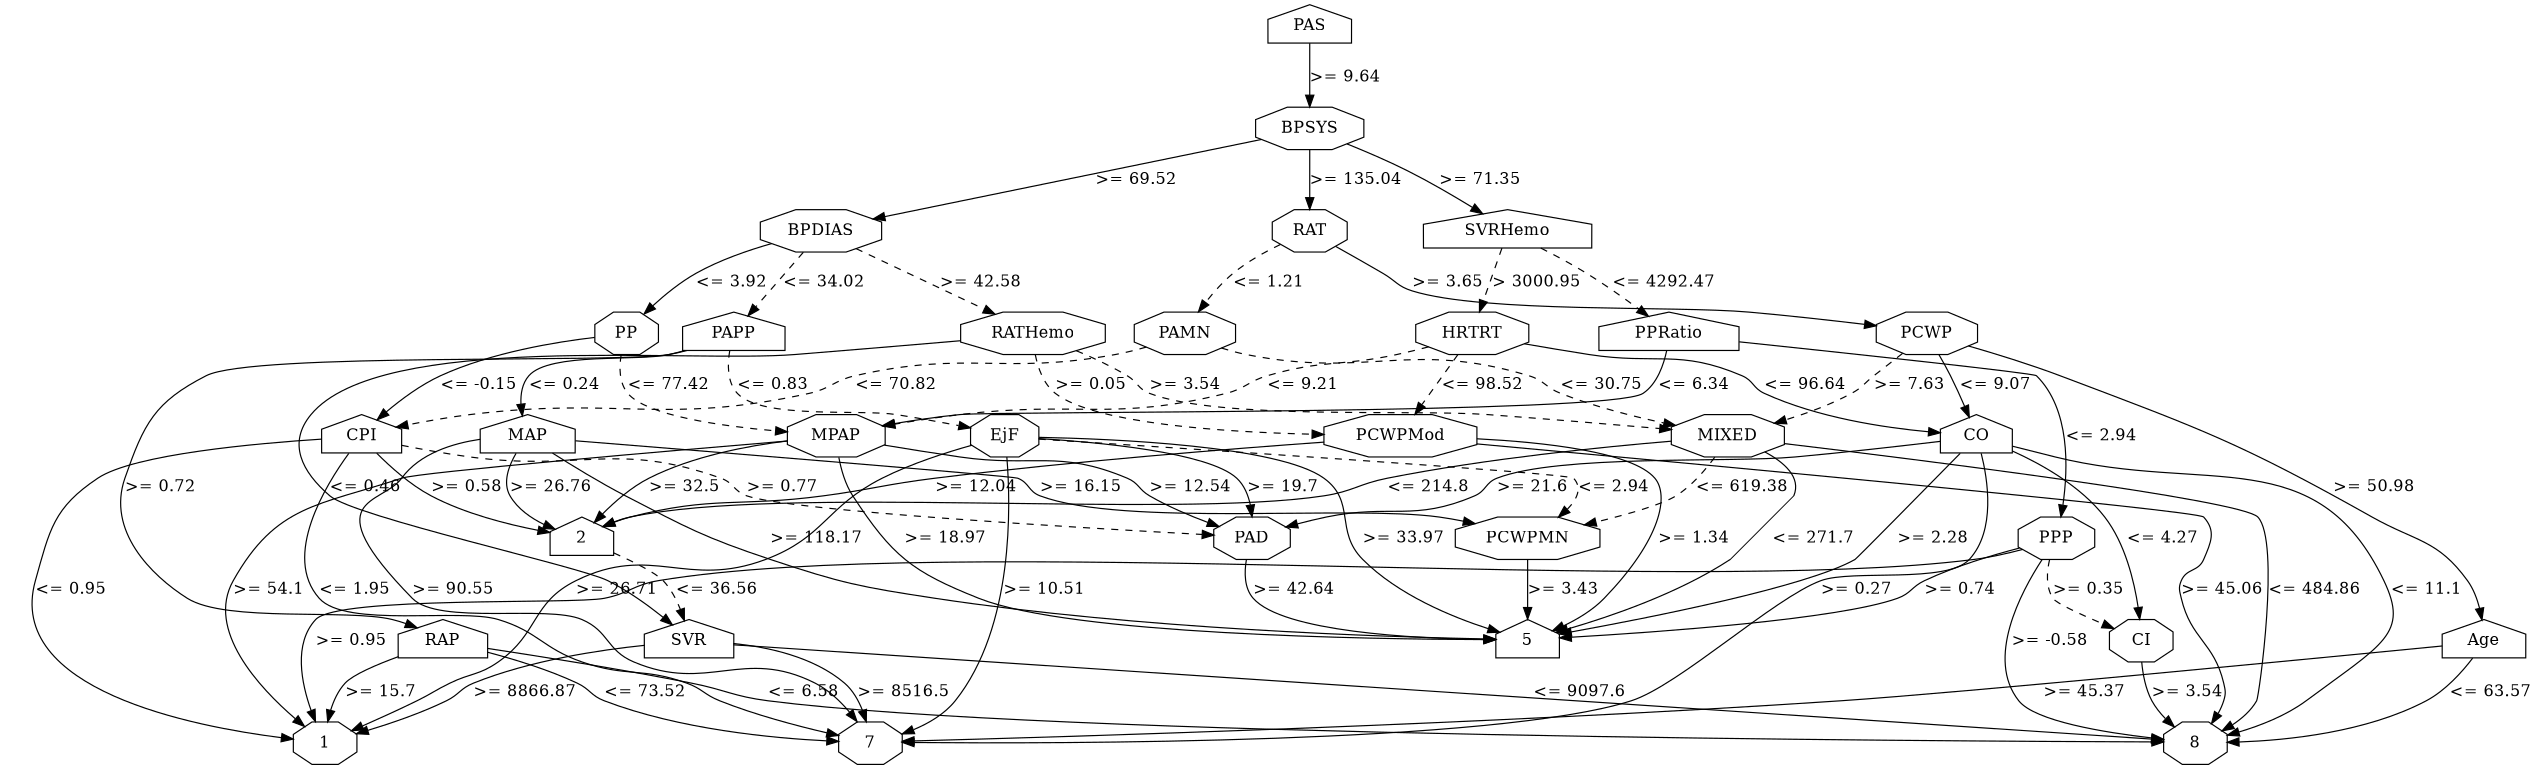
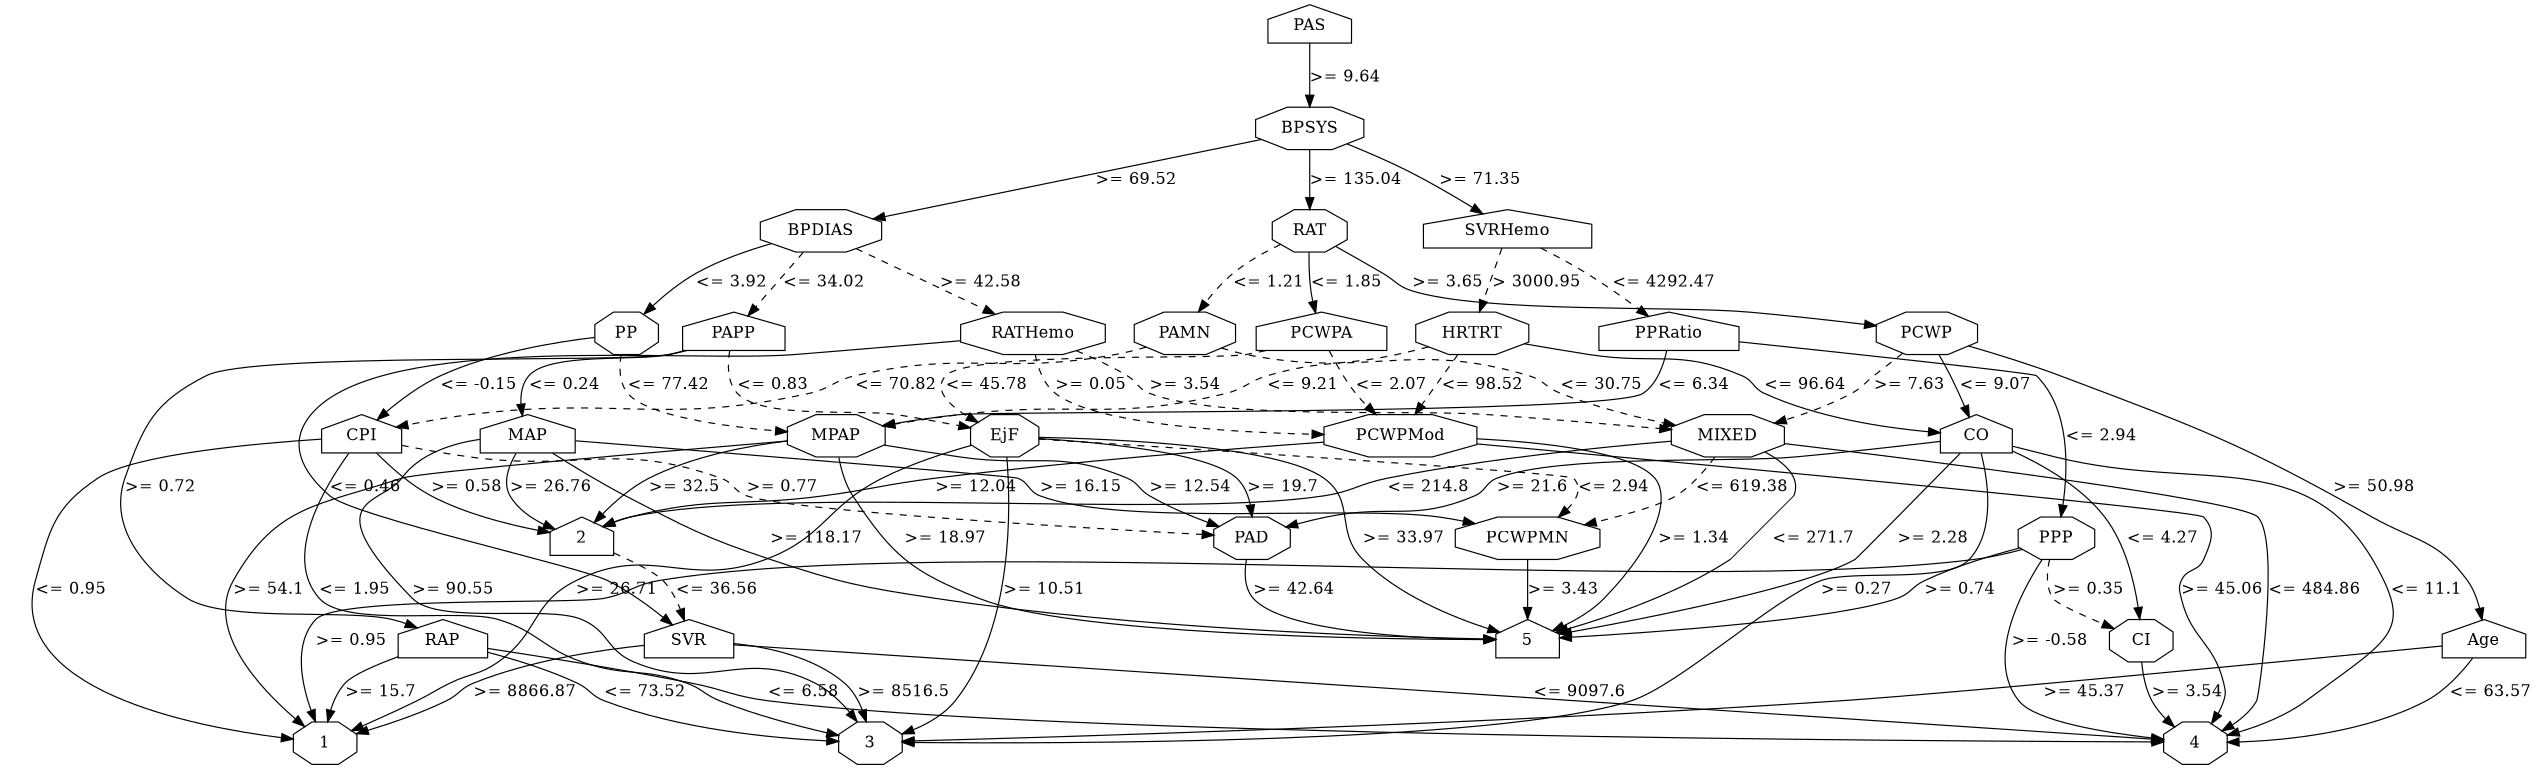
node "PCWPA": added
node "7": label "7" -> "3"
node "8": label "8" -> "4"
